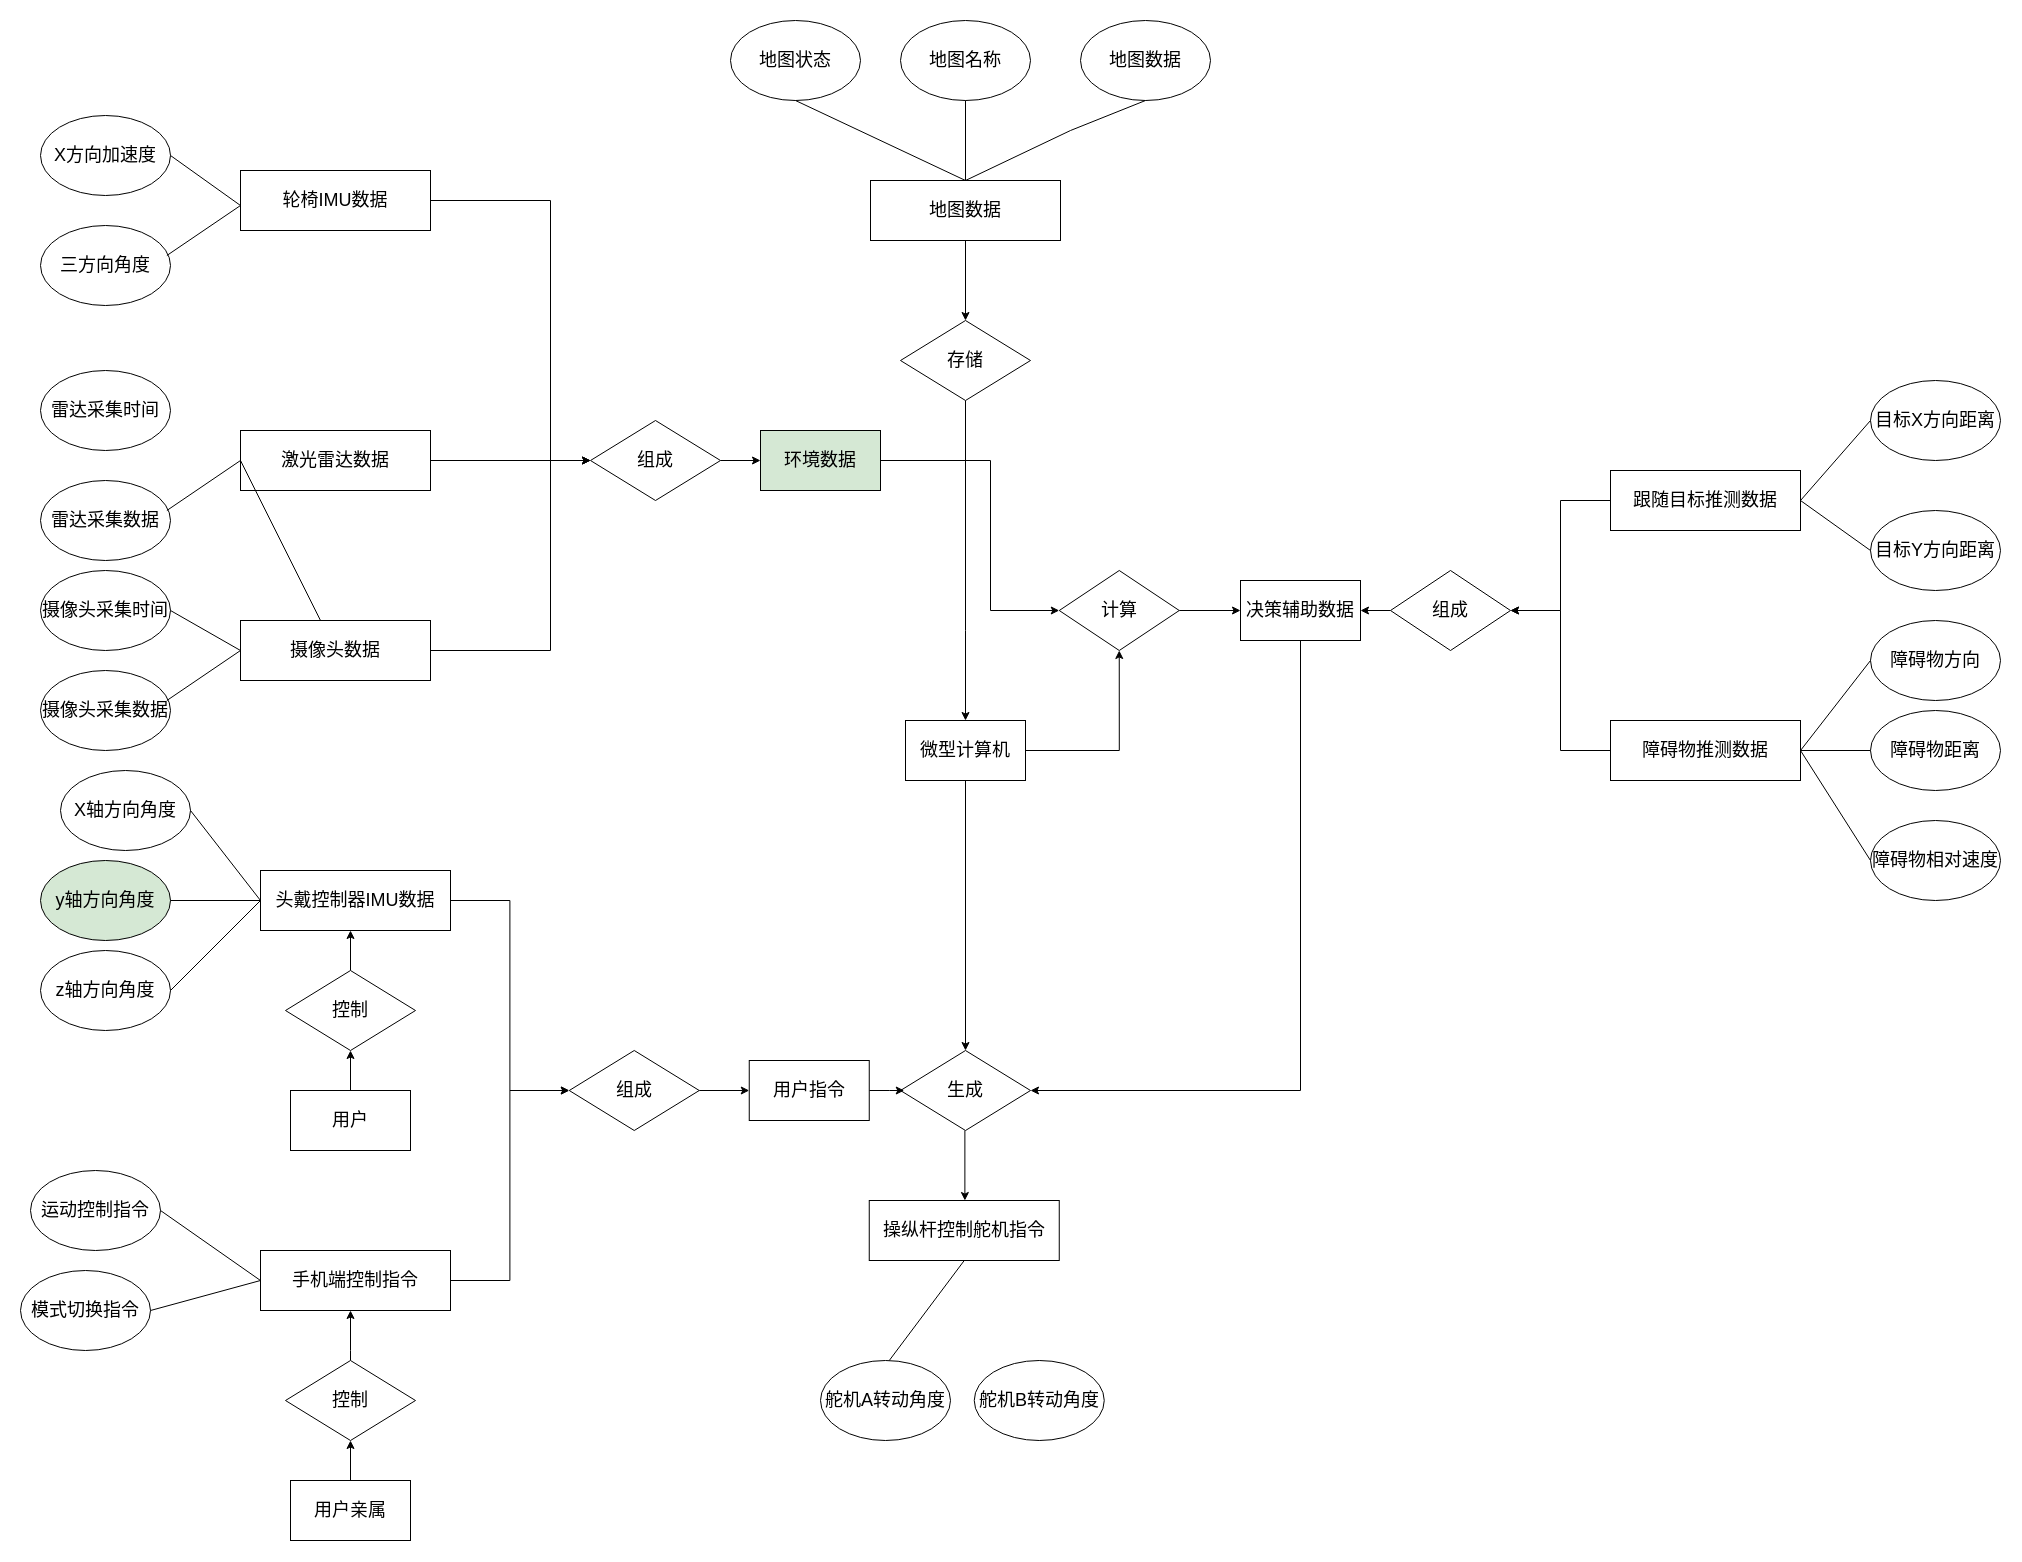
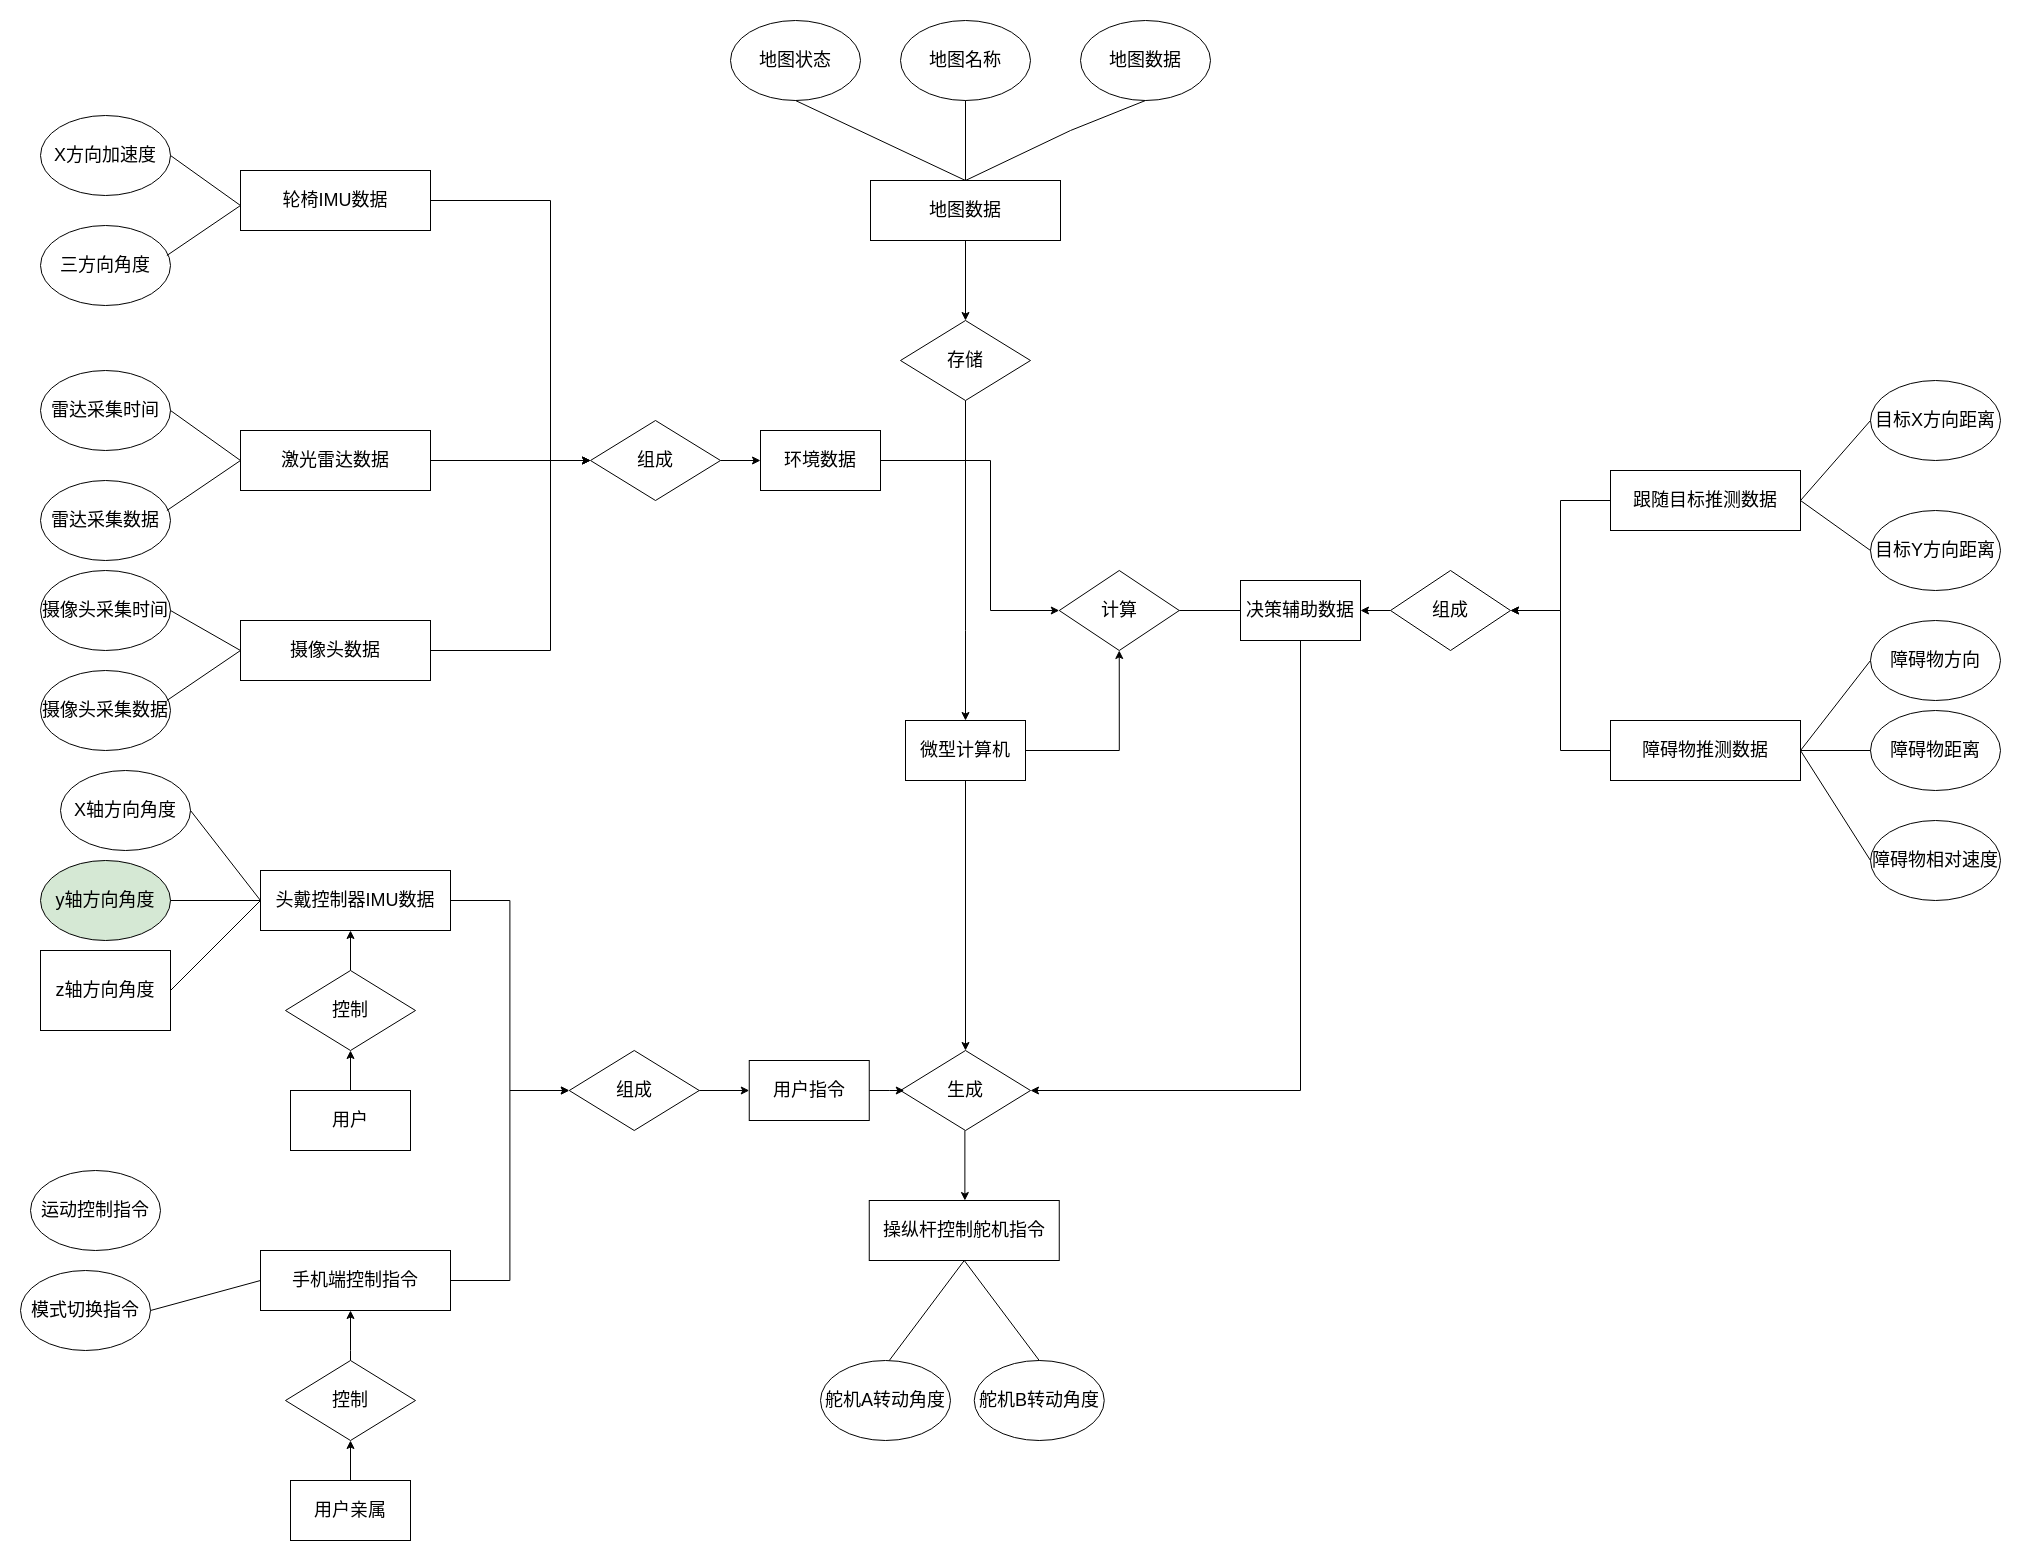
node "环境数据": fillcolor #d5e8d4 -> #ffffff
edge "激光雷达数据" -- "摄像头数据": now "激光雷达数据" -- "雷达采集时间"
edge "计算" -> "决策辅助数据": arrowhead classic -> none
node "z轴方向角度": shape ellipse -> rectangle
edge "运动控制指令" -- "手机端控制指令": removed
edge "操纵杆控制舵机指令" -- "舵机B转动角度": added
